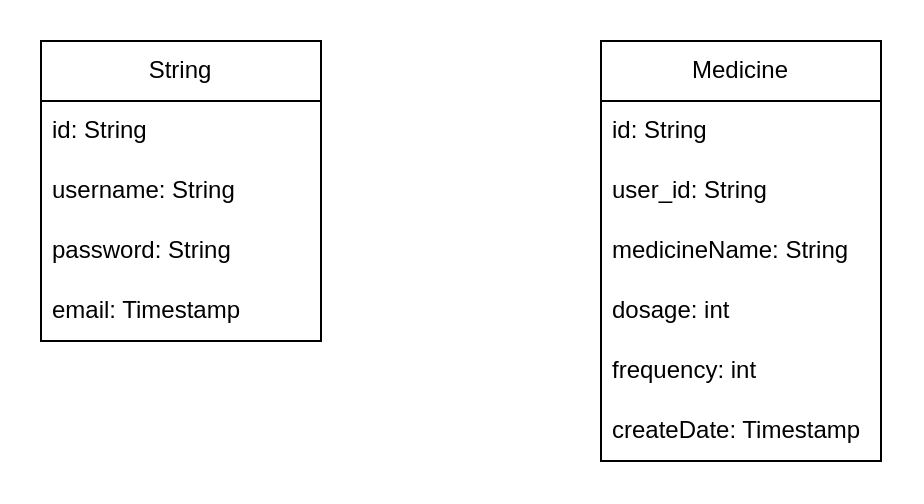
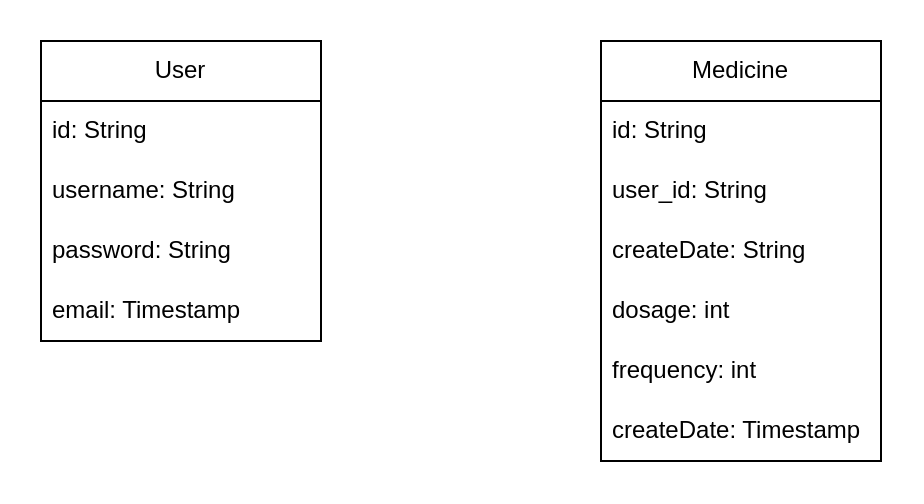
node "String": label "String" -> "User"
node "medicineName: String": label "medicineName: String" -> "createDate: String"
